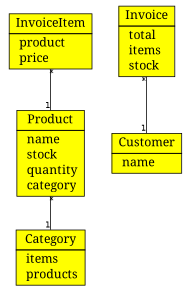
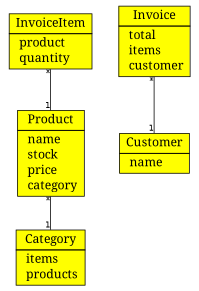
node "InvoiceItem": text "price" -> "quantity"
node "Invoice": text "stock" -> "customer"
node "Product": text "quantity" -> "price"
